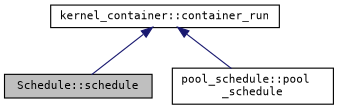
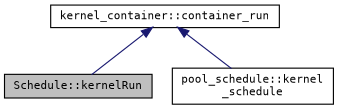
node "Schedule::schedule": label "Schedule::schedule" -> "Schedule::kernelRun"
node "pool_schedule::pool _schedule": label "pool_schedule::pool _schedule" -> "pool_schedule::kernel _schedule"
